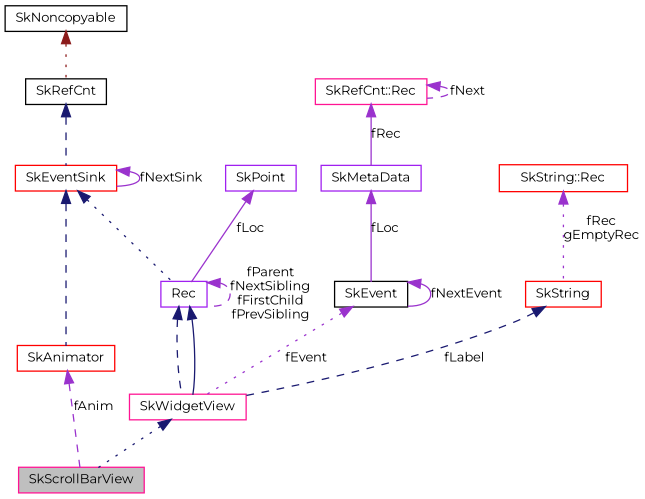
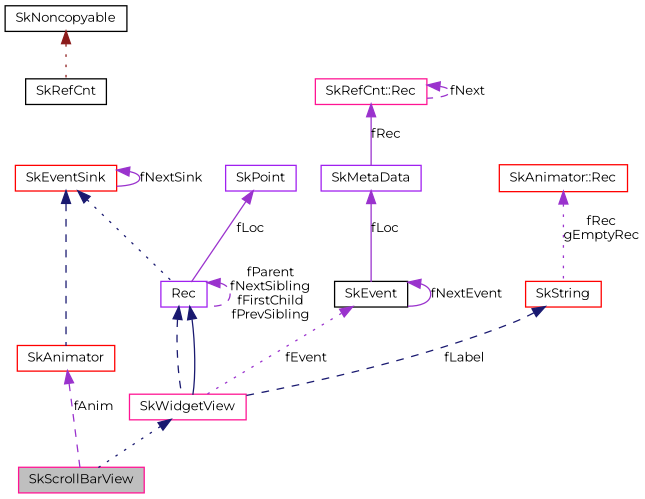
edge "SkEventSink" -> "SkRefCnt": removed
node "SkString::Rec": label "SkString::Rec" -> "SkAnimator::Rec"
